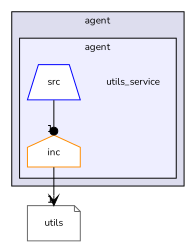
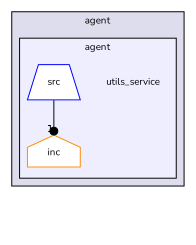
node "utils": removed
